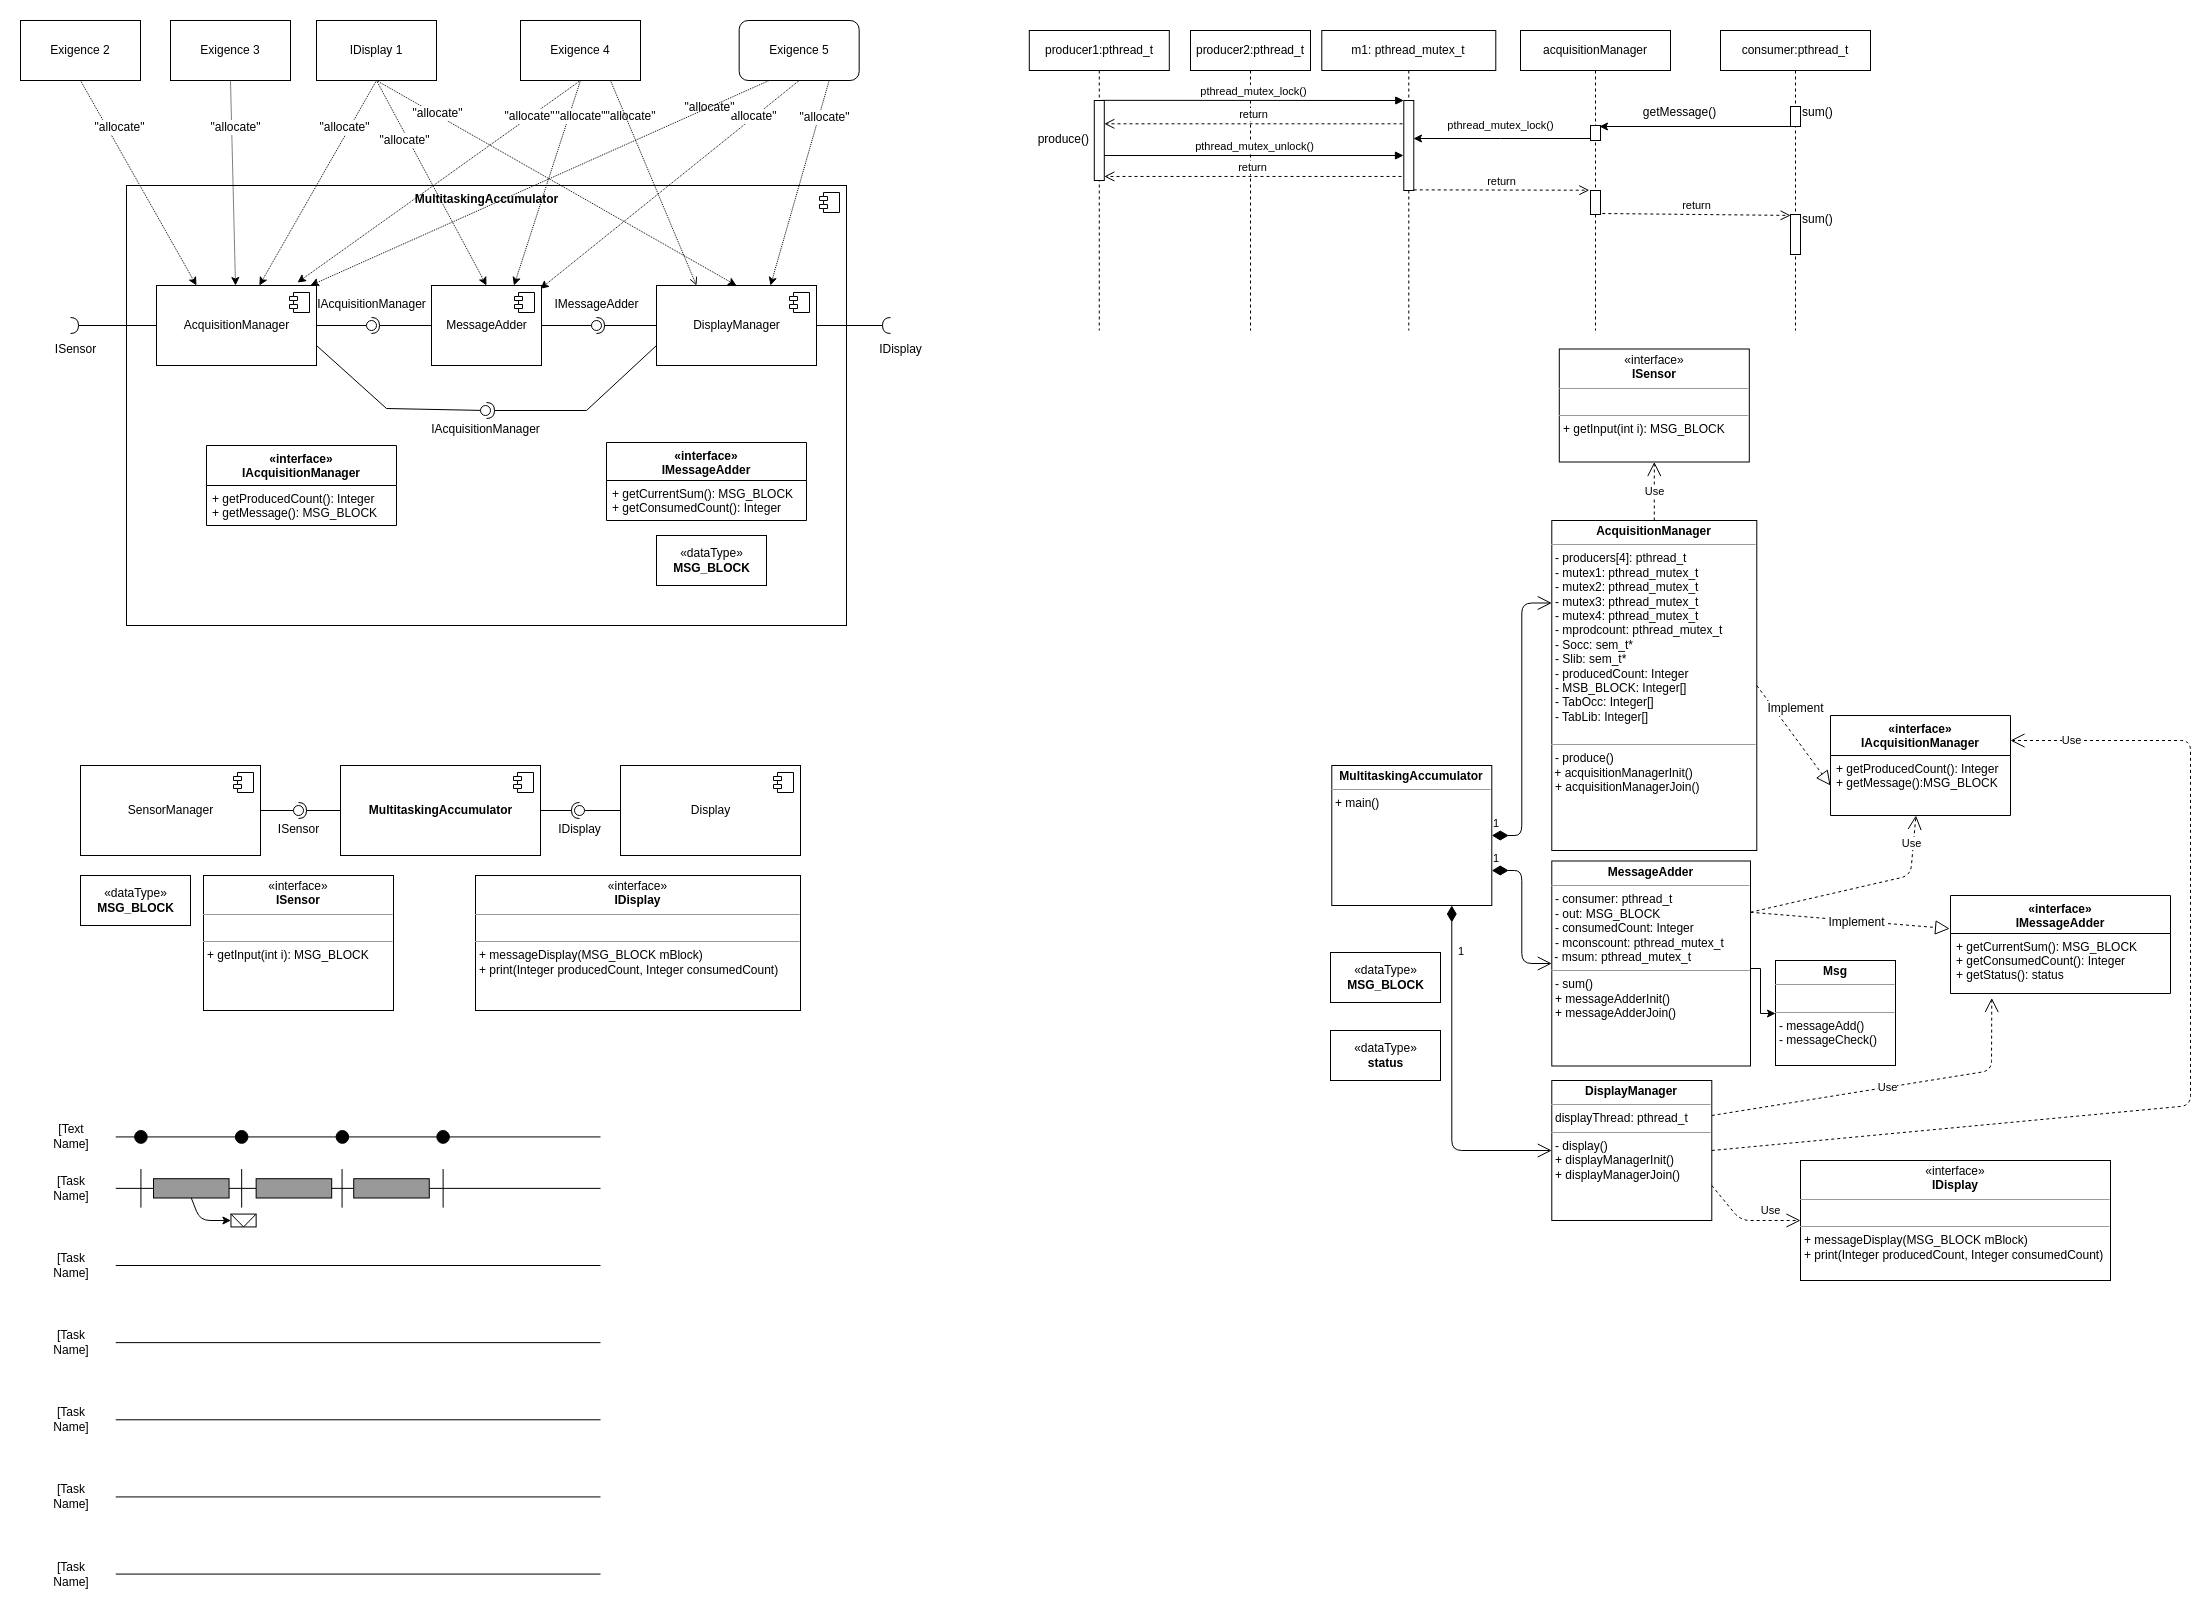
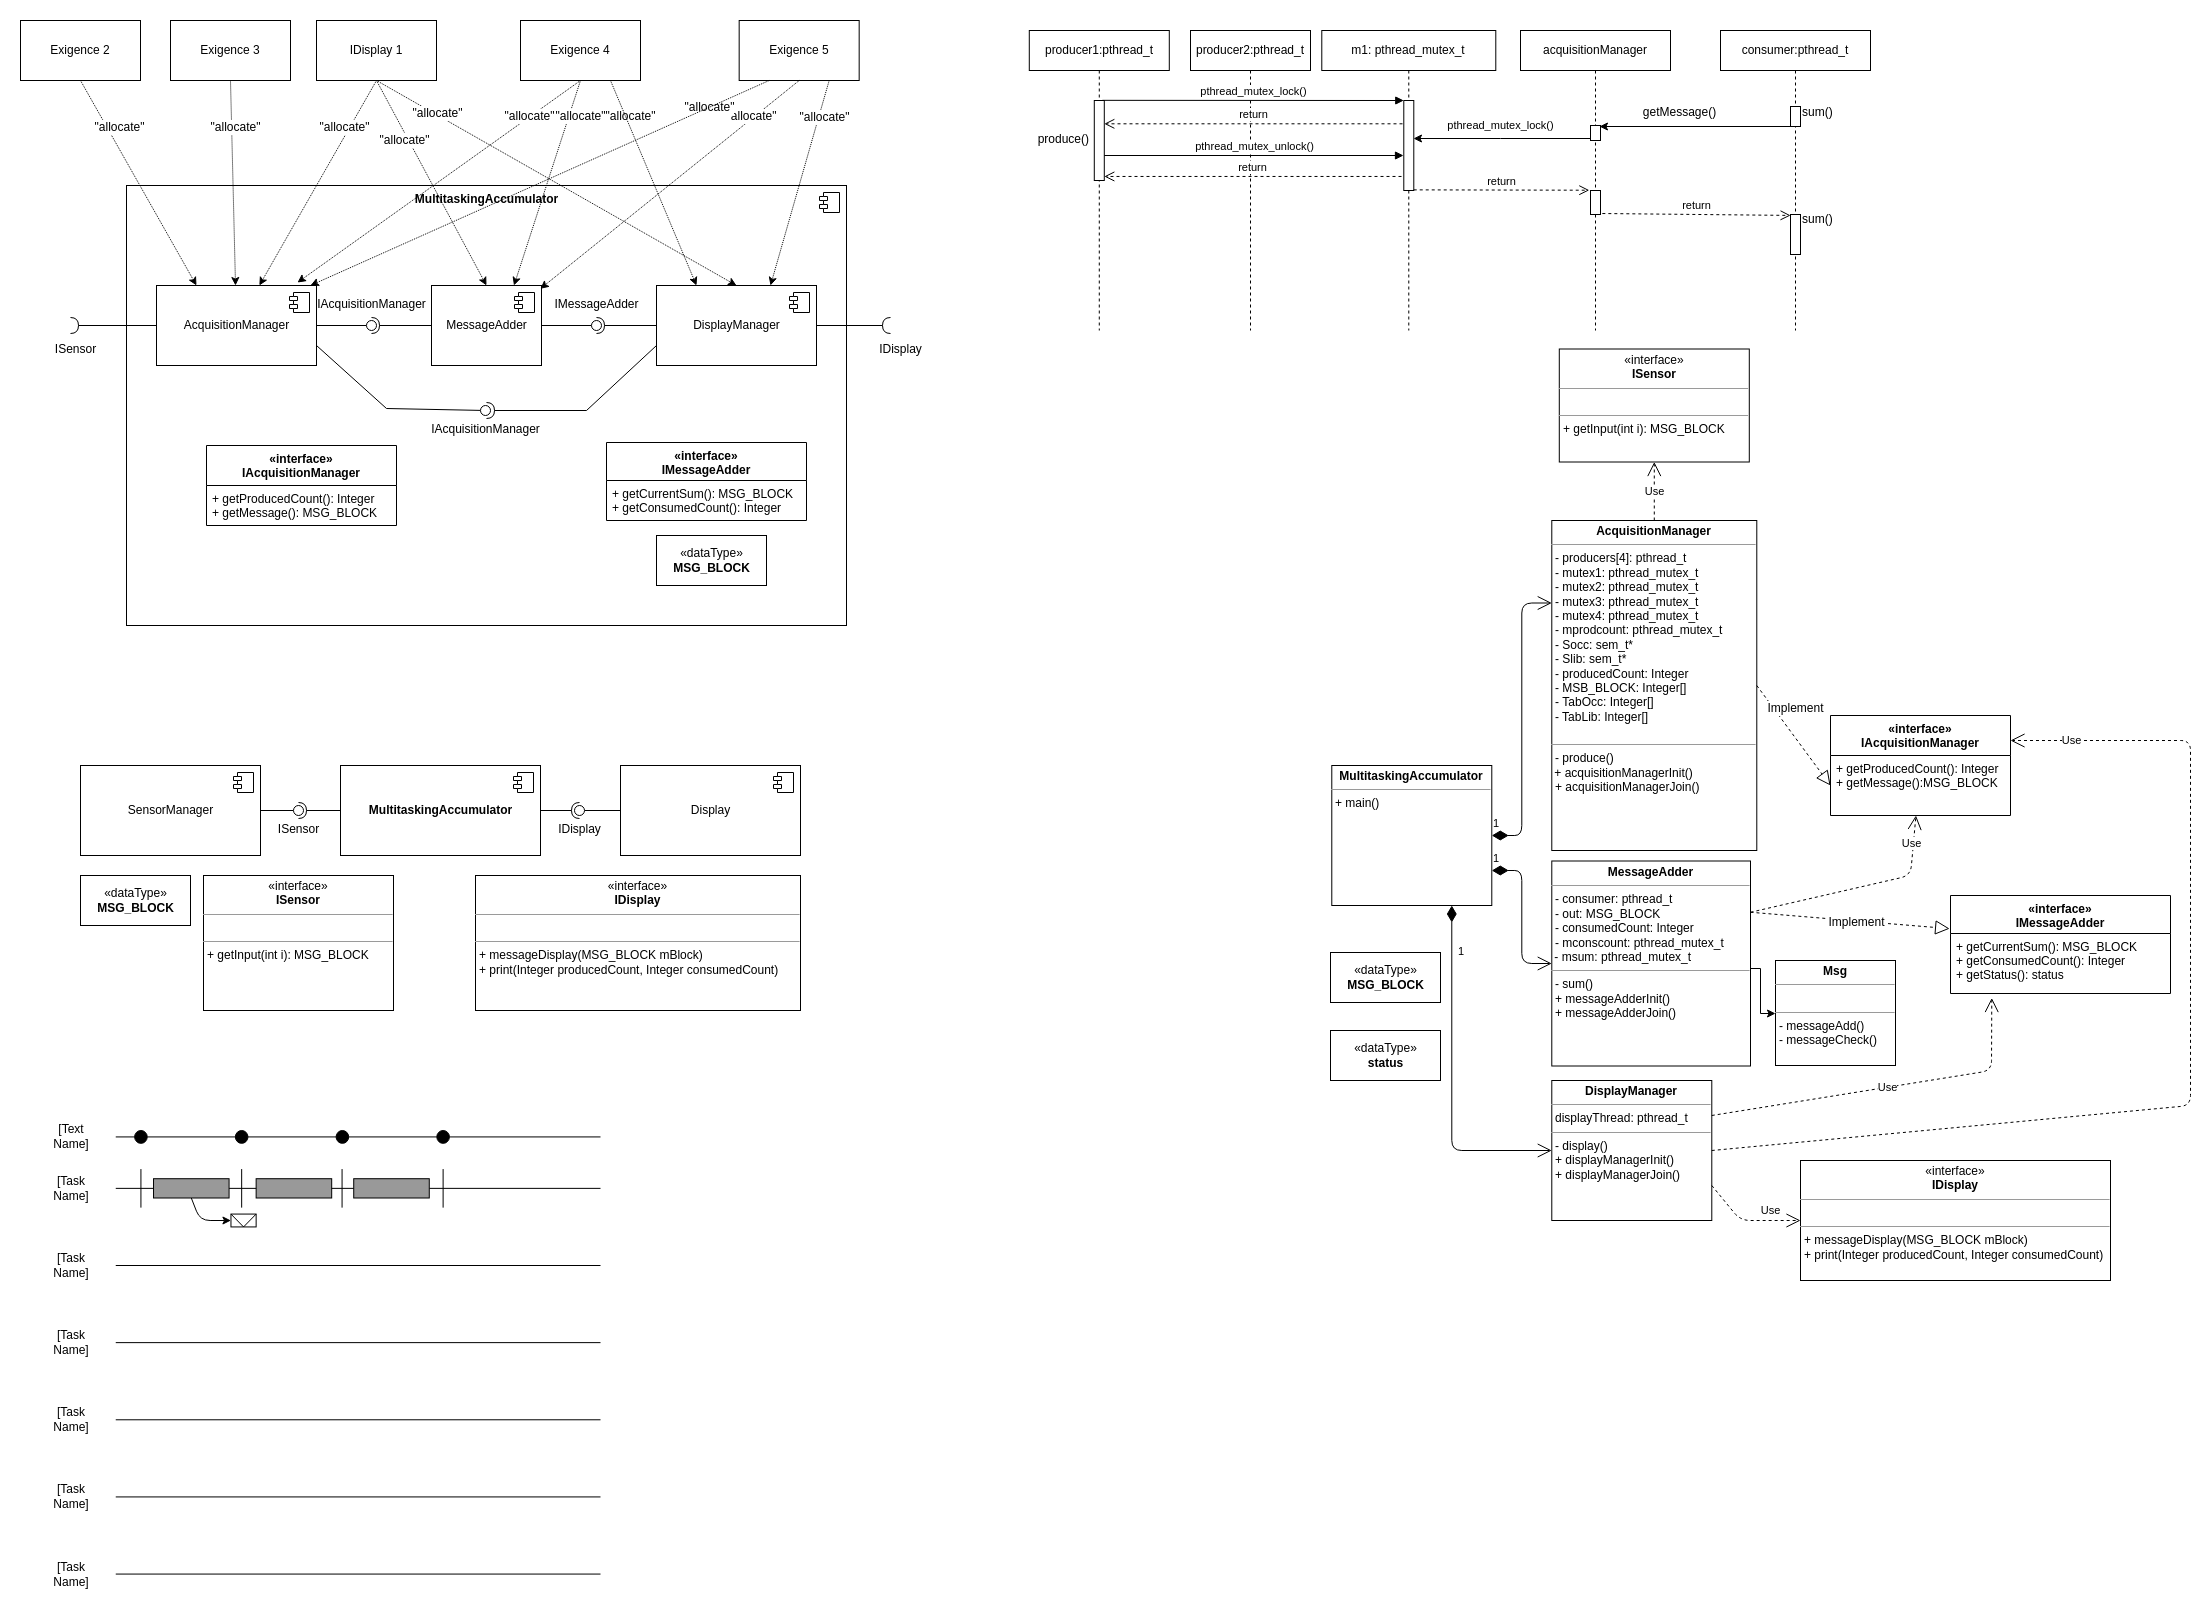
node "Exigence 5": shape rounded rectangle -> rectangle
edge "Exigence 4" -> "DisplayManager": arrowhead open -> classic
